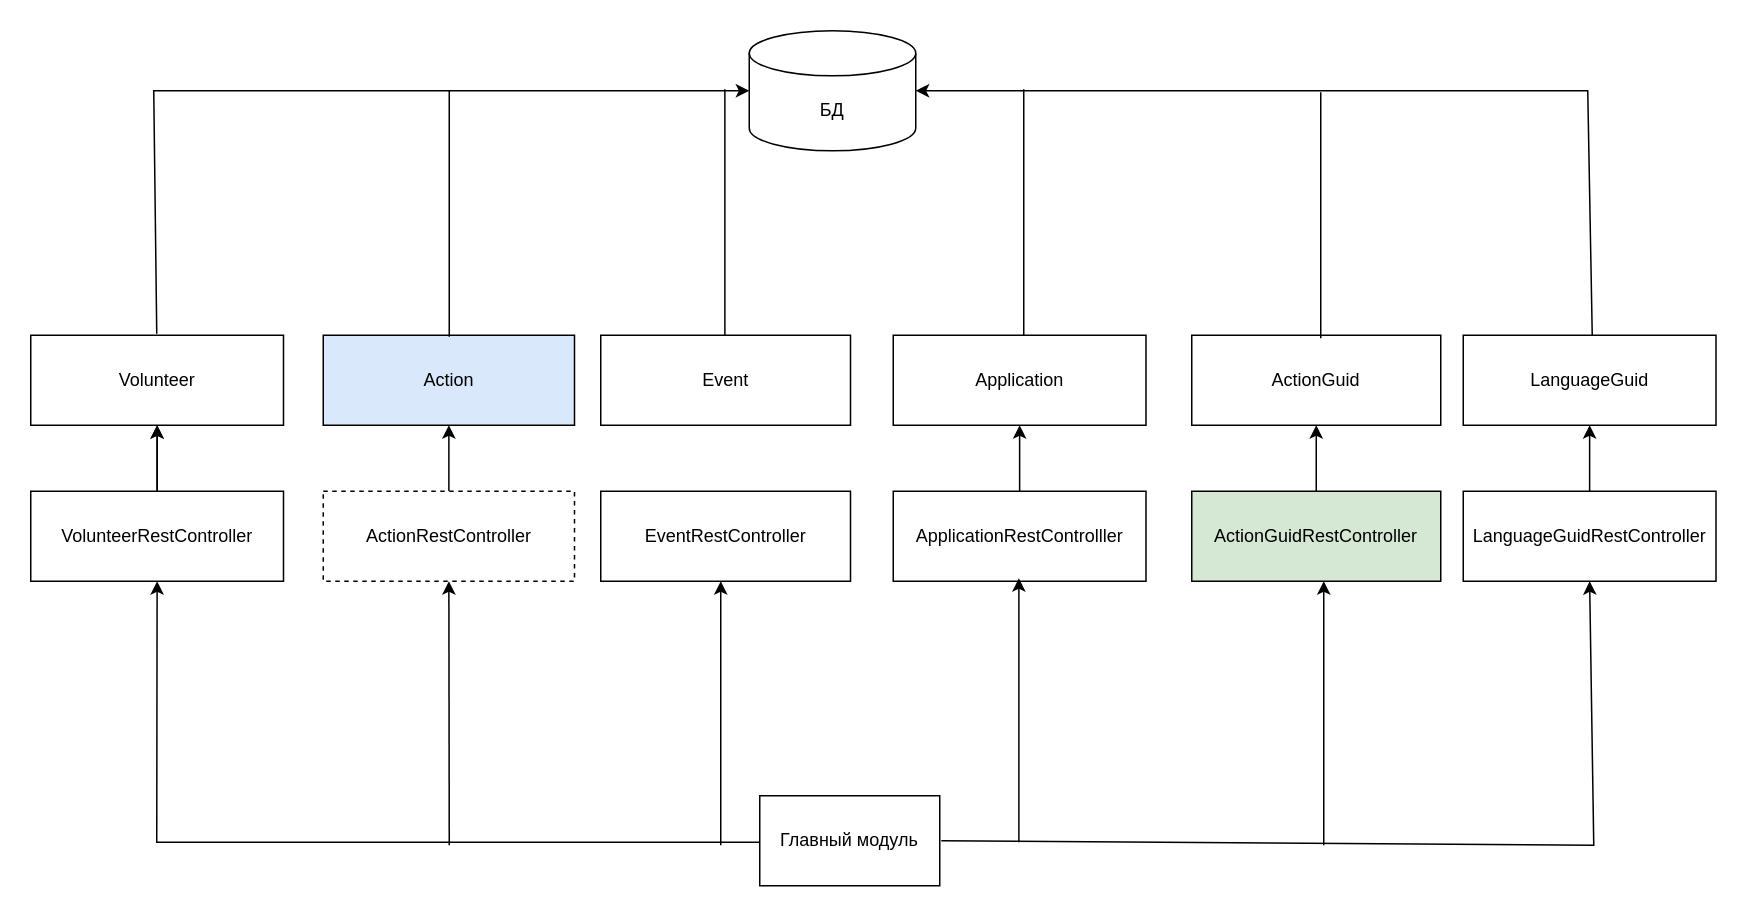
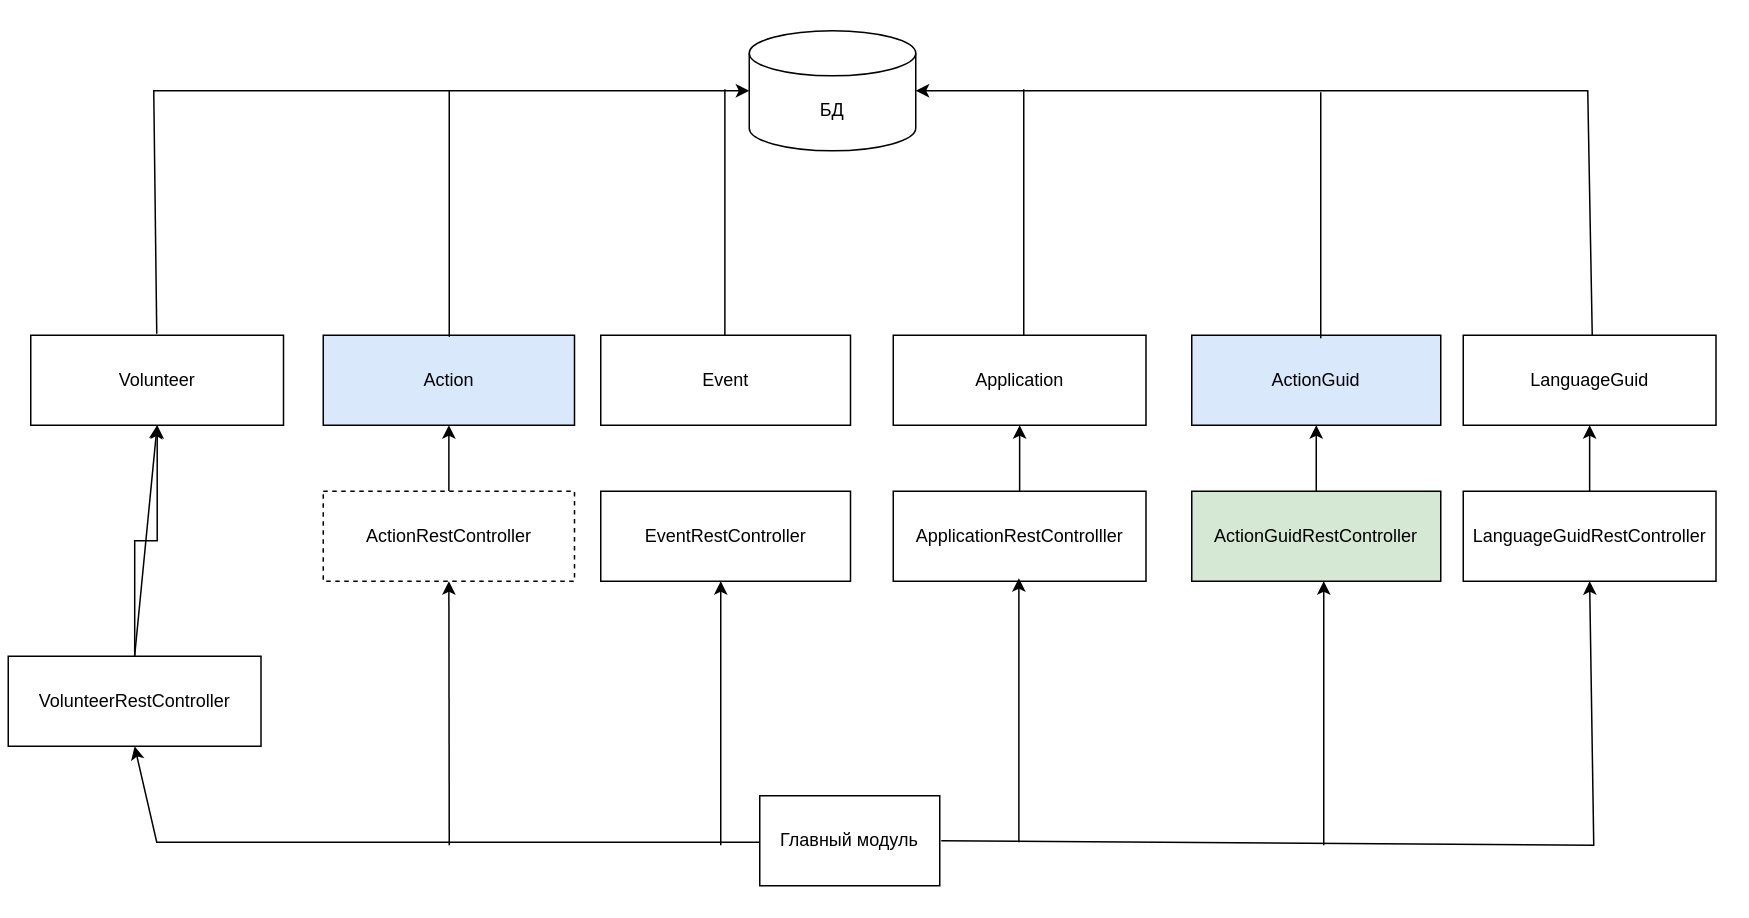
node "ActionGuid": fillcolor #ffffff -> #dae8fc
node "VolunteerRestController": moved (157, 536) -> (135, 701)
